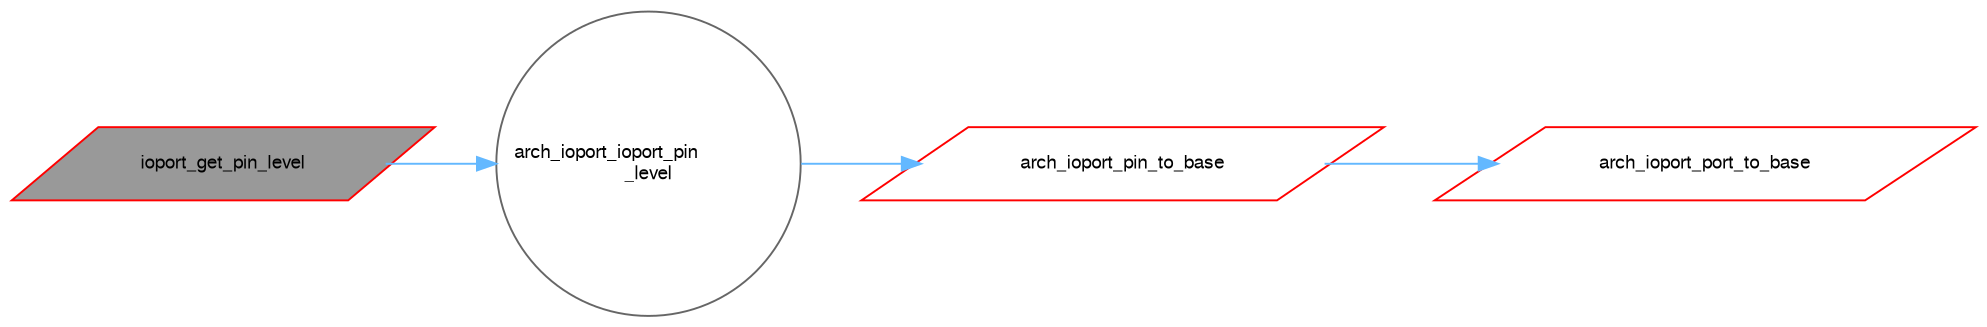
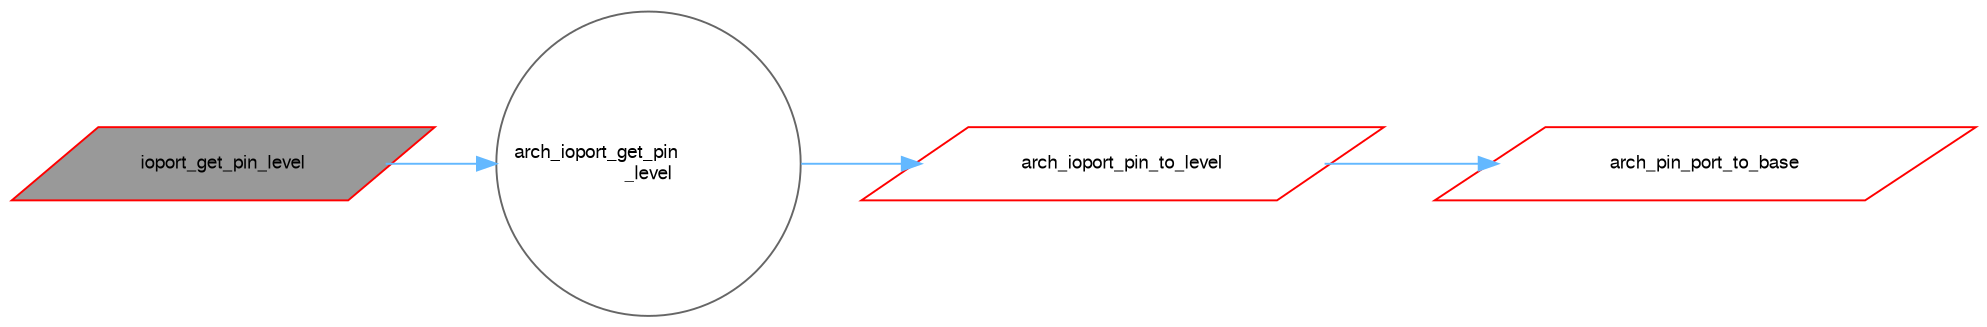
node "arch_ioport_ioport_pin _level": label "arch_ioport_ioport_pin _level" -> "arch_ioport_get_pin _level"
node "arch_ioport_pin_to_base": label "arch_ioport_pin_to_base" -> "arch_ioport_pin_to_level"
node "arch_ioport_port_to_base": label "arch_ioport_port_to_base" -> "arch_pin_port_to_base"
